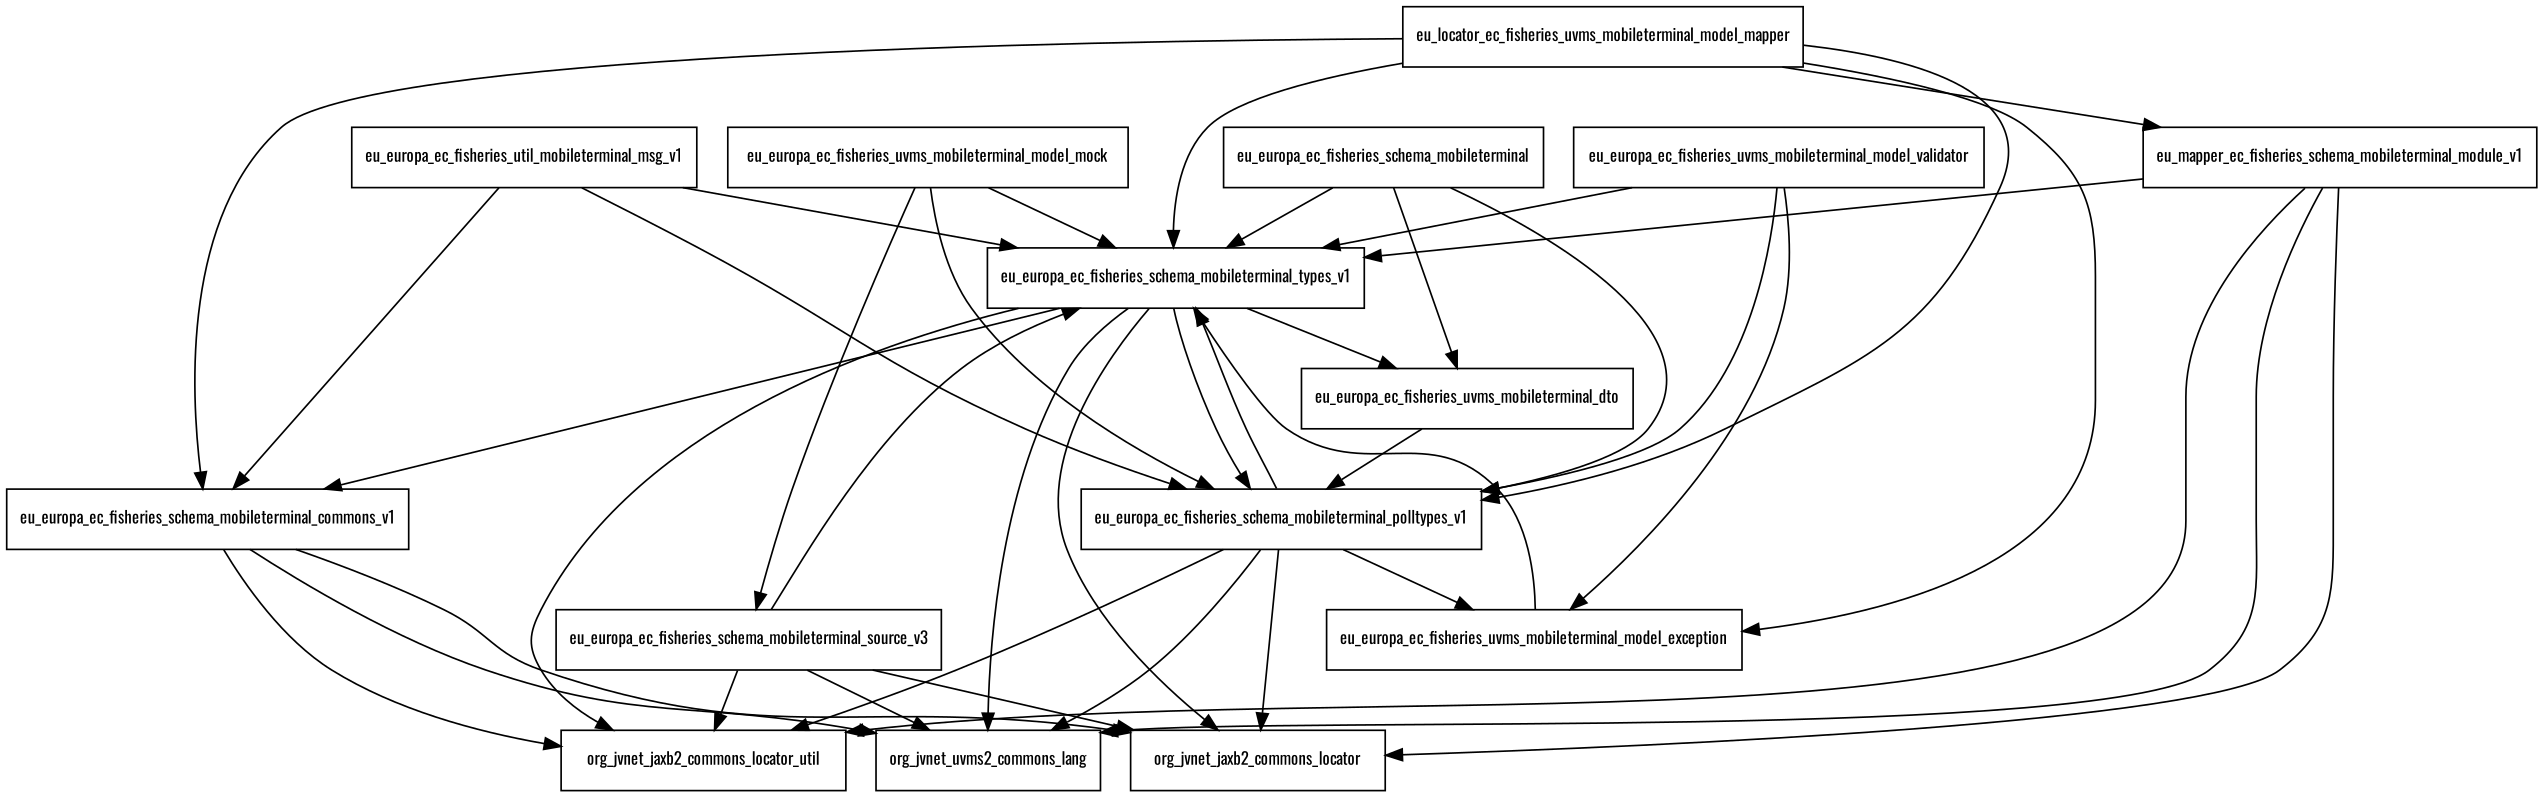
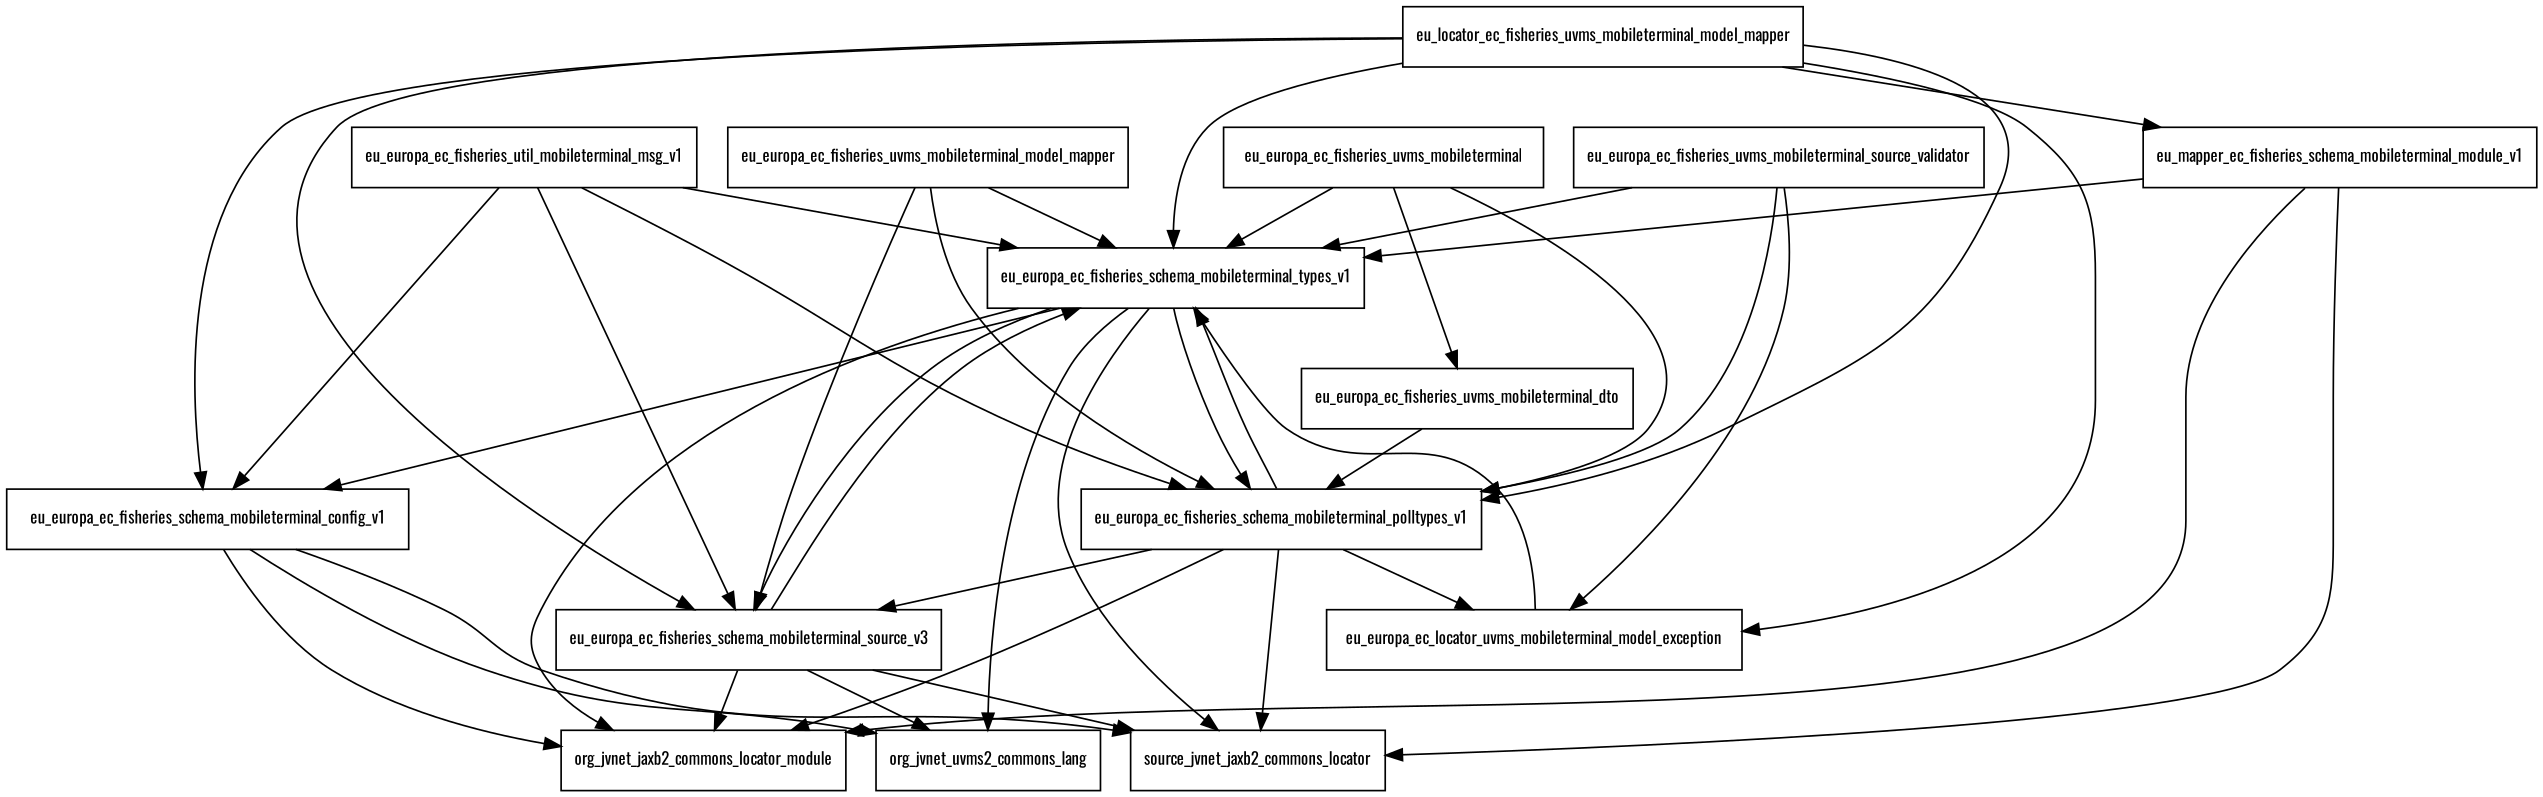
edge "eu_locator_ec_fisheries_uvms_mobileterminal_model_mapper" -> "eu_europa_ec_fisheries_schema_mobileterminal_source_v3": added
node "eu_europa_ec_fisheries_uvms_mobileterminal_model_mock": label "eu_europa_ec_fisheries_uvms_mobileterminal_model_mock" -> "eu_europa_ec_fisheries_uvms_mobileterminal_model_mapper"
node "eu_europa_ec_fisheries_schema_mobileterminal": label "eu_europa_ec_fisheries_schema_mobileterminal" -> "eu_europa_ec_fisheries_uvms_mobileterminal"
node "eu_europa_ec_fisheries_uvms_mobileterminal_model_validator": label "eu_europa_ec_fisheries_uvms_mobileterminal_model_validator" -> "eu_europa_ec_fisheries_uvms_mobileterminal_source_validator"
edge "eu_europa_ec_fisheries_schema_mobileterminal_types_v1" -> "eu_europa_ec_fisheries_uvms_mobileterminal_dto": now "eu_europa_ec_fisheries_schema_mobileterminal_types_v1" -> "eu_europa_ec_fisheries_schema_mobileterminal_source_v3"
edge "eu_europa_ec_fisheries_util_mobileterminal_msg_v1" -> "eu_europa_ec_fisheries_schema_mobileterminal_source_v3": added
node "eu_europa_ec_fisheries_schema_mobileterminal_commons_v1": label "eu_europa_ec_fisheries_schema_mobileterminal_commons_v1" -> "eu_europa_ec_fisheries_schema_mobileterminal_config_v1"
node "eu_europa_ec_fisheries_uvms_mobileterminal_model_exception": label "eu_europa_ec_fisheries_uvms_mobileterminal_model_exception" -> "eu_europa_ec_locator_uvms_mobileterminal_model_exception"
edge "eu_europa_ec_fisheries_schema_mobileterminal_polltypes_v1" -> "org_jvnet_uvms2_commons_lang": now "eu_europa_ec_fisheries_schema_mobileterminal_polltypes_v1" -> "eu_europa_ec_fisheries_schema_mobileterminal_source_v3"
edge "eu_mapper_ec_fisheries_schema_mobileterminal_module_v1" -> "org_jvnet_uvms2_commons_lang": removed
node "org_jvnet_jaxb2_commons_locator_util": label "org_jvnet_jaxb2_commons_locator_util" -> "org_jvnet_jaxb2_commons_locator_module"
node "org_jvnet_jaxb2_commons_locator": label "org_jvnet_jaxb2_commons_locator" -> "source_jvnet_jaxb2_commons_locator"
